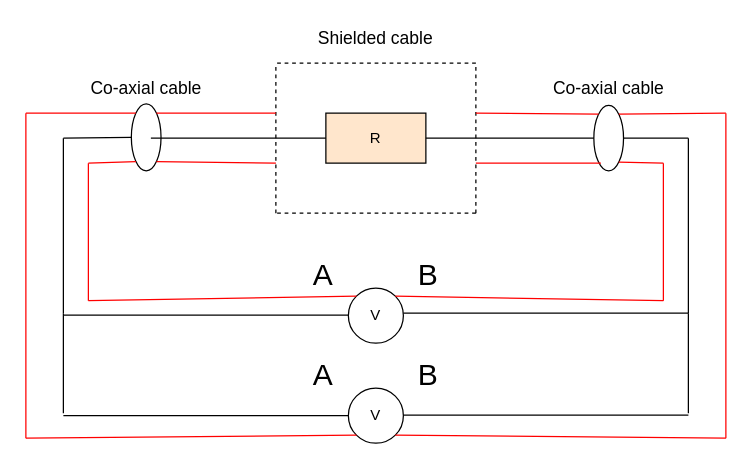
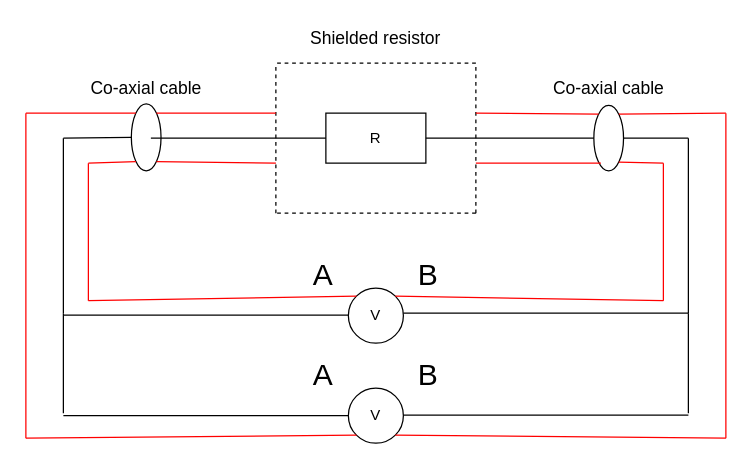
node "Shielded cable": label "Shielded cable" -> "Shielded resistor"
node "R": fillcolor #ffe6cc -> #ffffff
